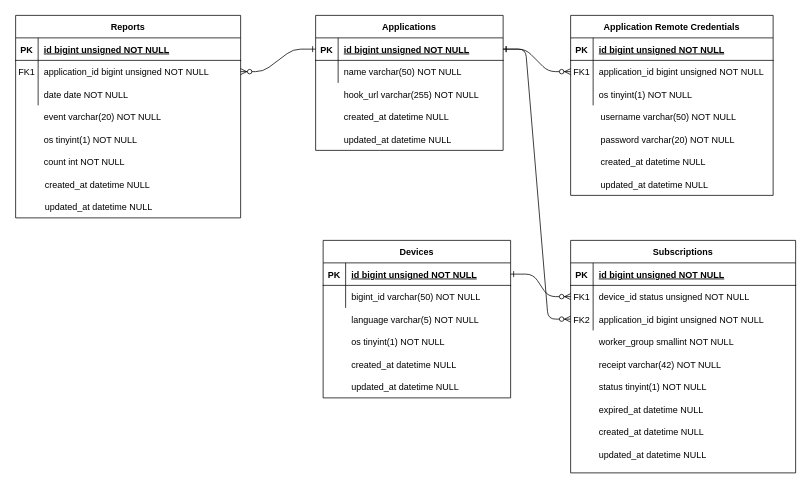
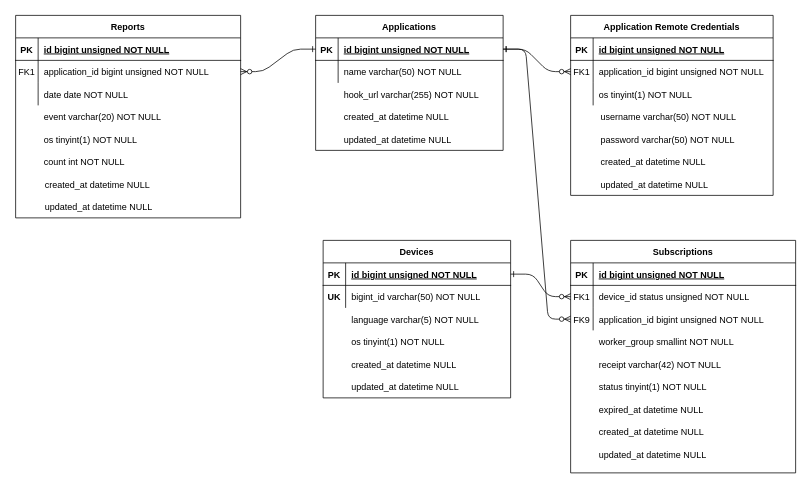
node "password varchar(20) NOT NULL": label "password varchar(20) NOT NULL" -> "password varchar(50) NOT NULL"
node "UK": added
node "FK2": label "FK2" -> "FK9"
